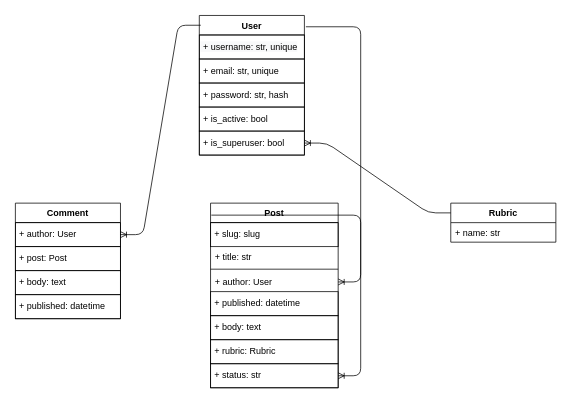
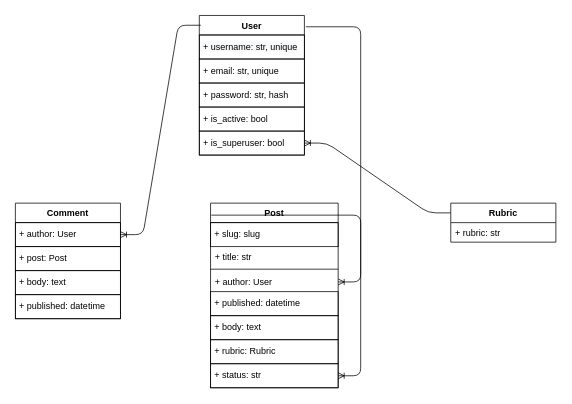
node "+ name: str": label "+ name: str" -> "+ rubric: str"
